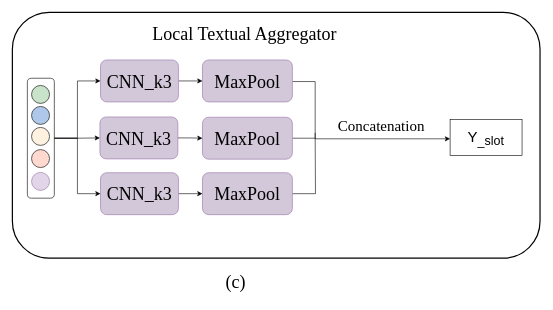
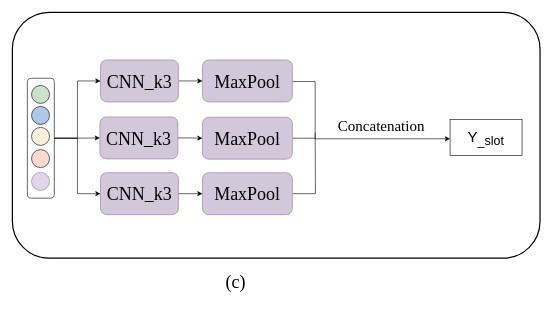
node "Local Textual Aggregator": removed
